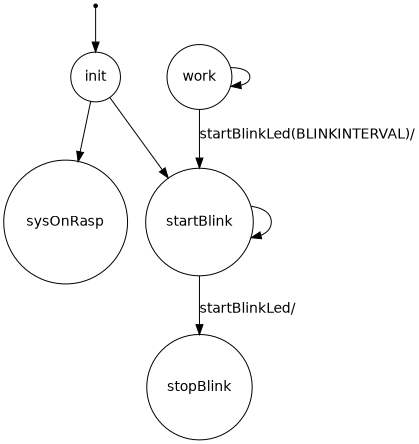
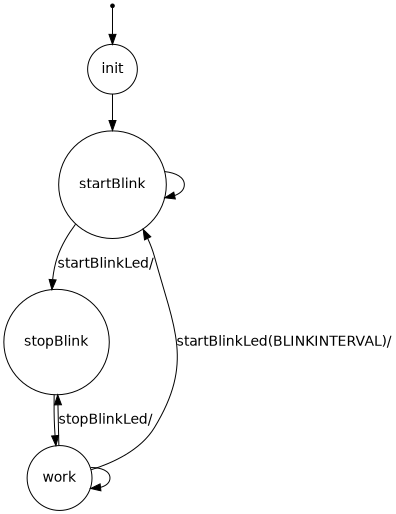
node "sysOnRasp": removed
edge "stopBlink" -> "work": added
edge "work" -> "stopBlink": added, label "stopBlinkLed/"
